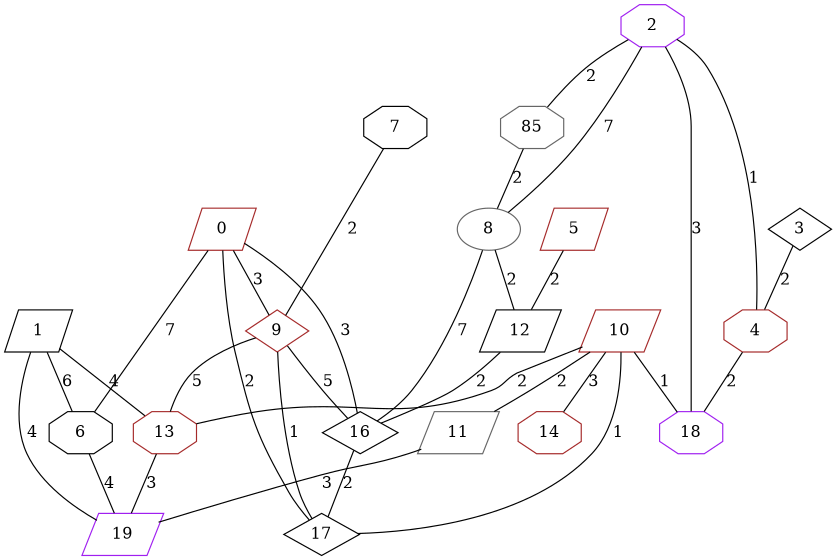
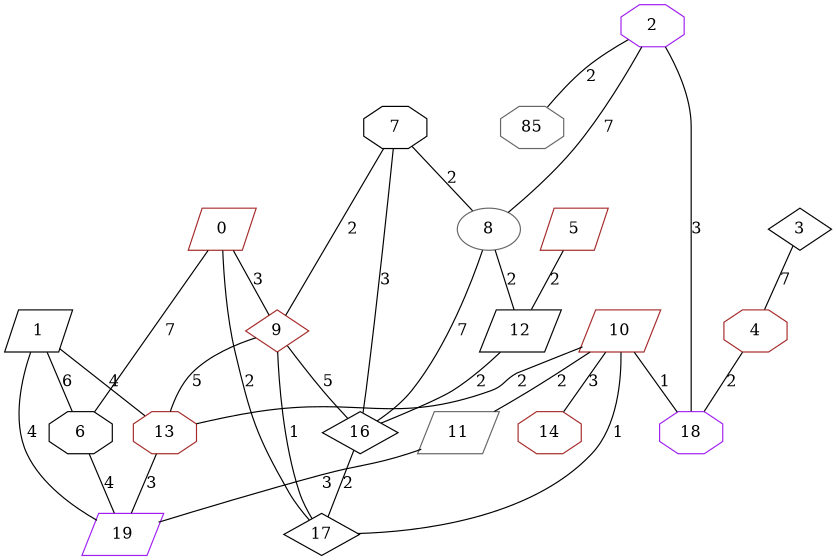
edge "2" -- "4": removed, label "1"
edge "85" -- "8": now "7" -- "8"
edge "3" -- "4": label "2" -> "7"
edge "0" -- "16": now "7" -- "16"
